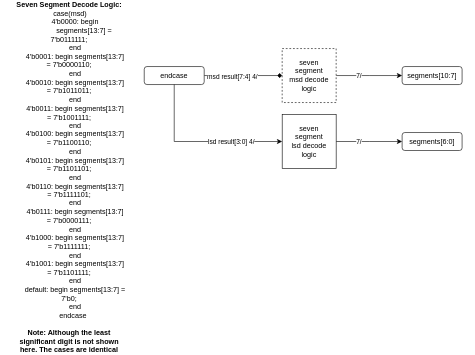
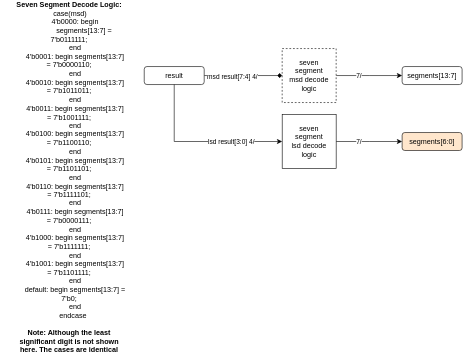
node "endcase": label "endcase" -> "result"
node "segments[10:7]": label "segments[10:7]" -> "segments[13:7]"
node "segments[6:0]": fillcolor #ffffff -> #ffe6cc
